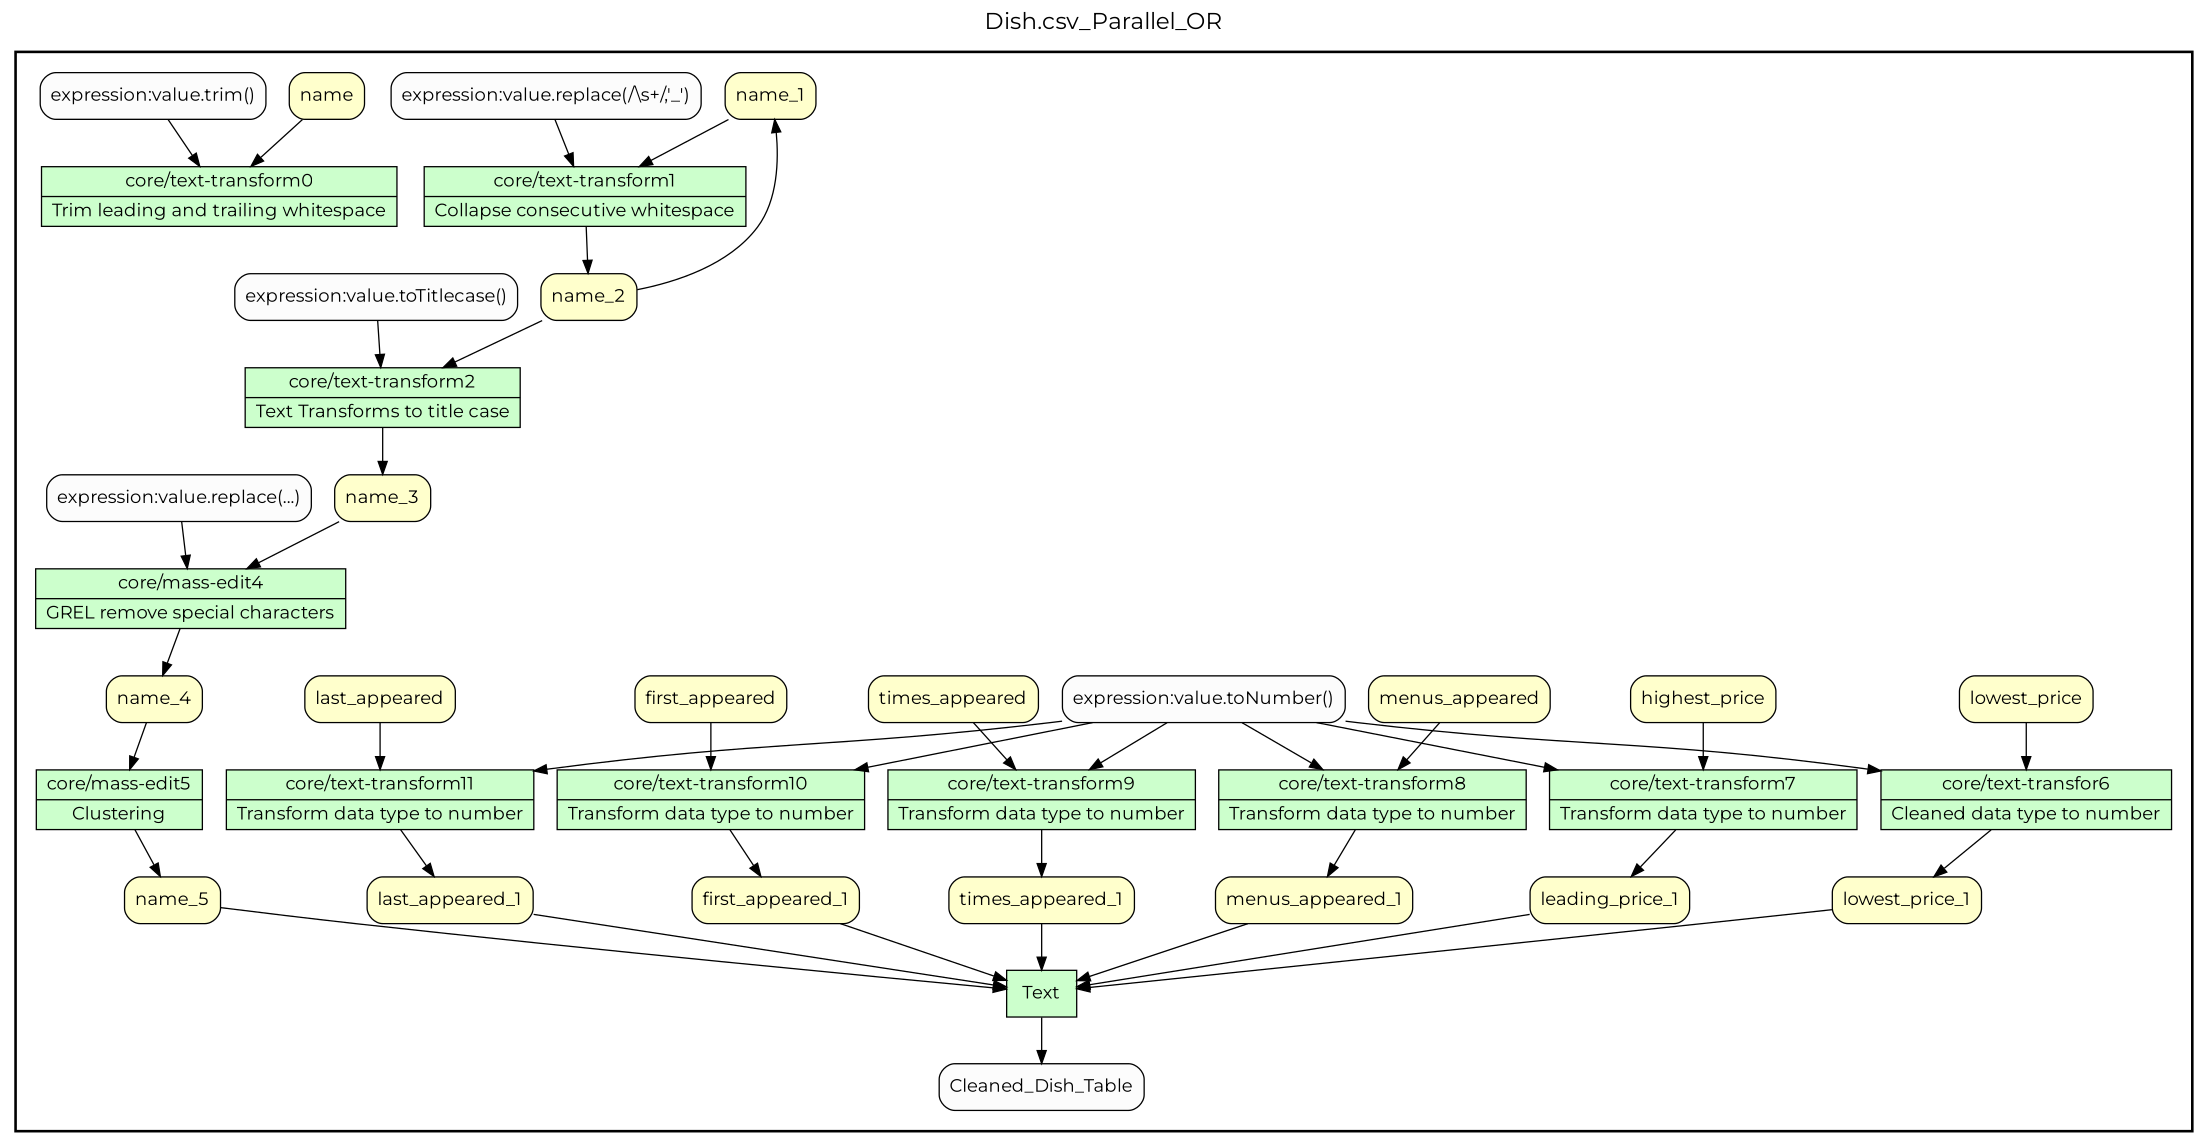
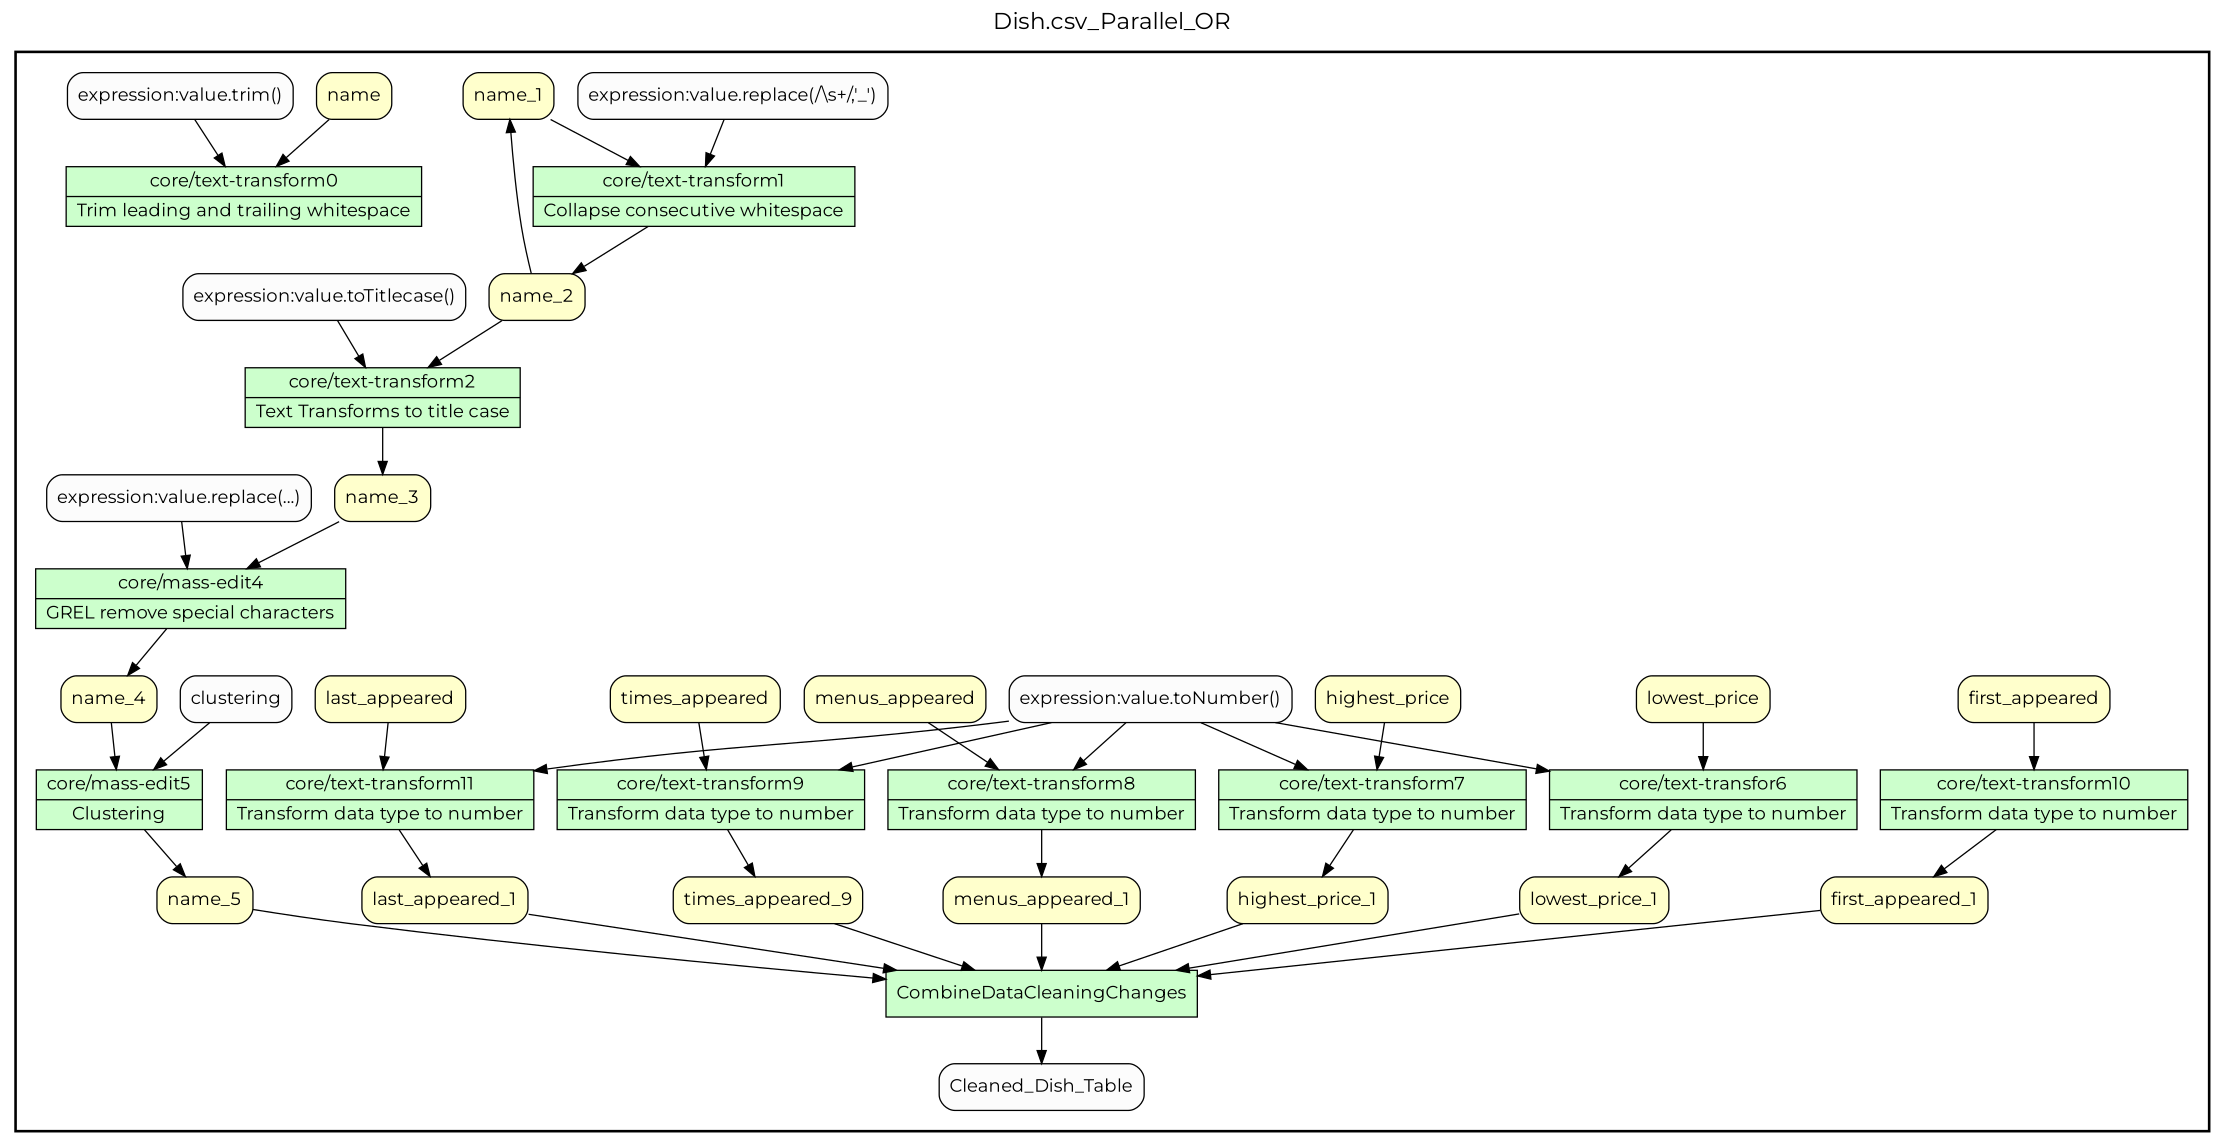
node "clustering": added
edge "expression:value.toNumber()" -> "core/text-transform10": removed
node "core/text-transfor6": text "Cleaned data type to number" -> "Transform data type to number"
node "times_appeared_1": label "times_appeared_1" -> "times_appeared_9"
node "leading_price_1": label "leading_price_1" -> "highest_price_1"
node "Text": label "Text" -> "CombineDataCleaningChanges"
